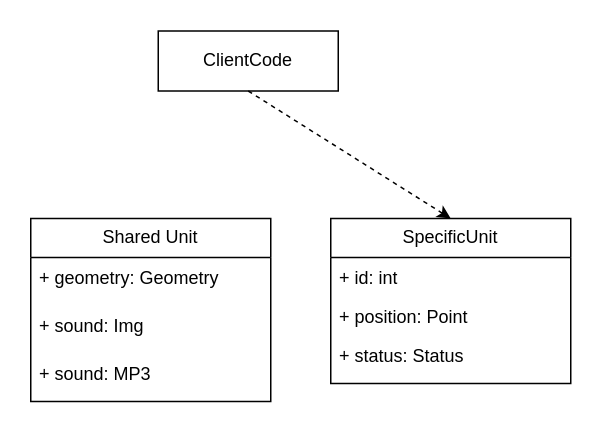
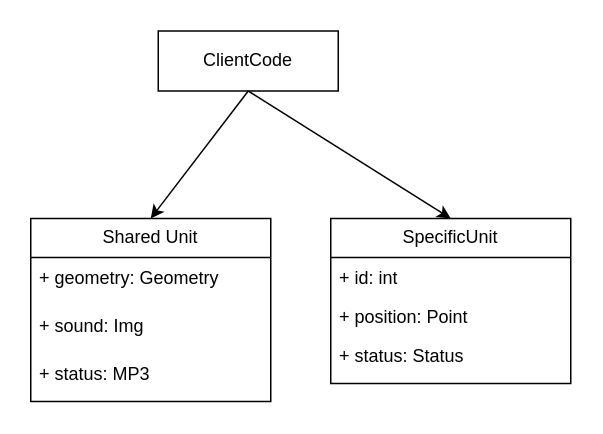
edge "ClientCode" -> "Shared Unit": added
edge "ClientCode" -> "SpecificUnit": style dashed -> solid
node "+ sound: MP3": label "+ sound: MP3" -> "+ status: MP3"
